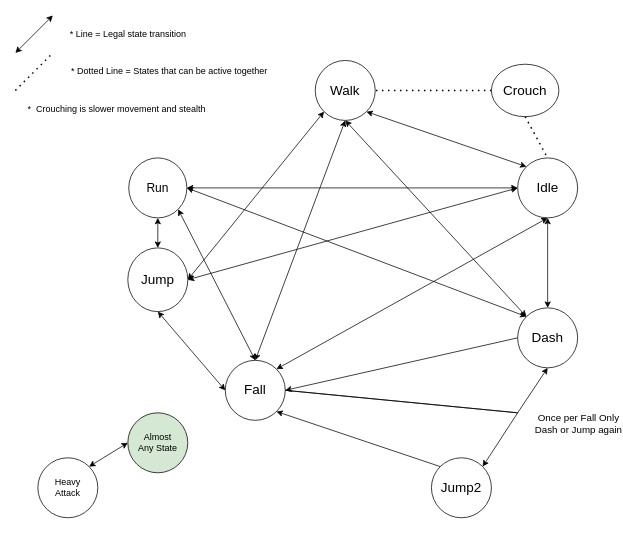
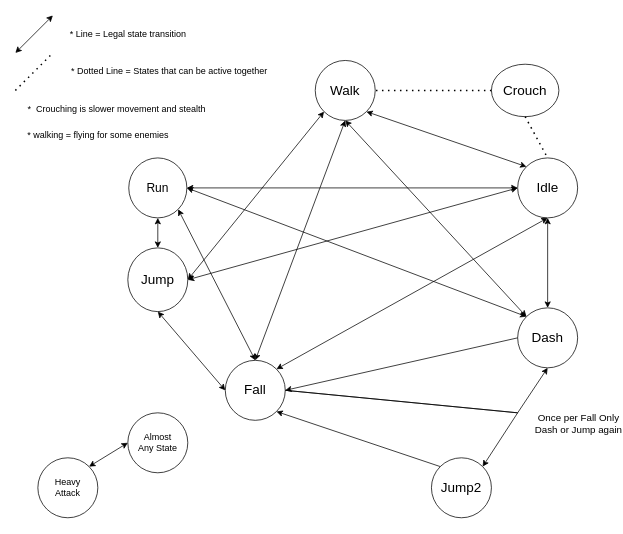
node "* walking = flying for some enemies": added
node "Almost Any State": fillcolor #d5e8d4 -> #ffffff
